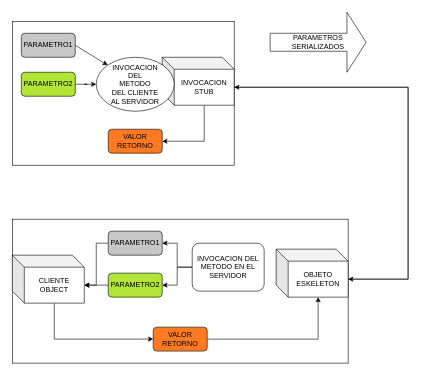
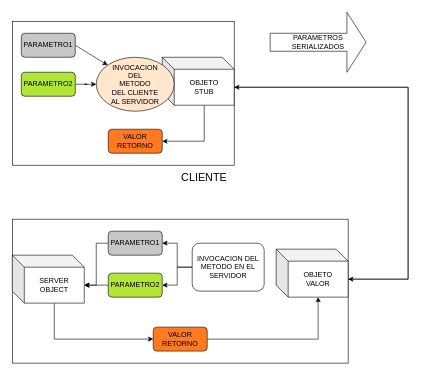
node "INVOCACION DEL METODO DEL CLIENTE AL SERVIDOR": fillcolor #ffffff -> #ffe6cc
node "INVOCACION STUB": label "INVOCACION STUB" -> "OBJETO STUB"
node "CLIENTE": added
node "OBJETO ESKELETON": label "OBJETO ESKELETON" -> "OBJETO VALOR"
node "CLIENTE OBJECT": label "CLIENTE OBJECT" -> "SERVER OBJECT"
